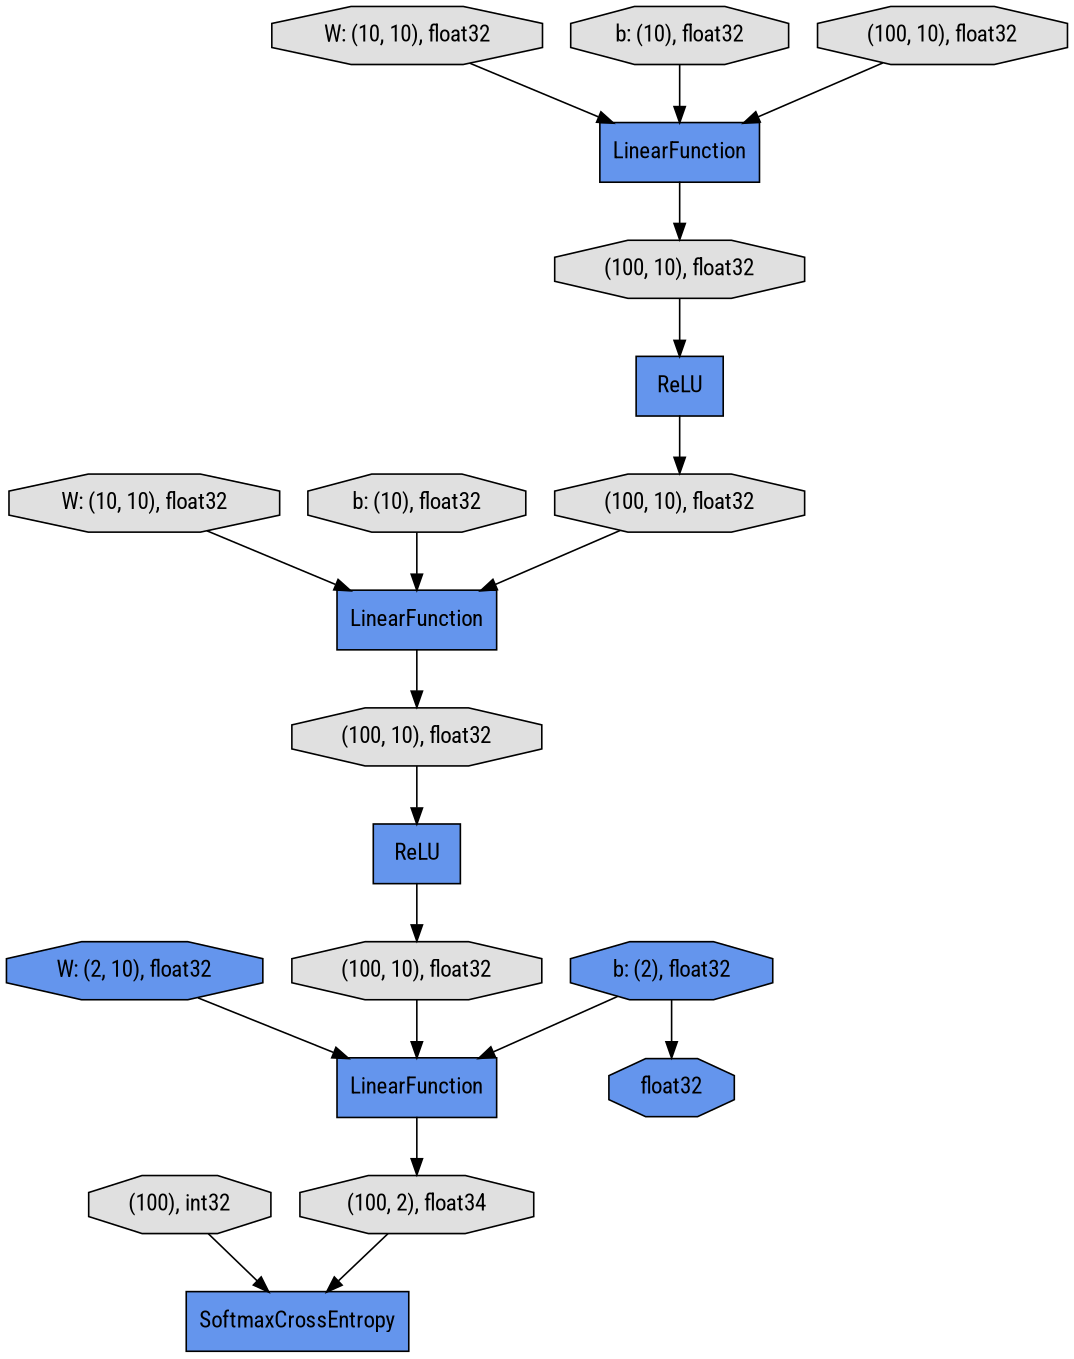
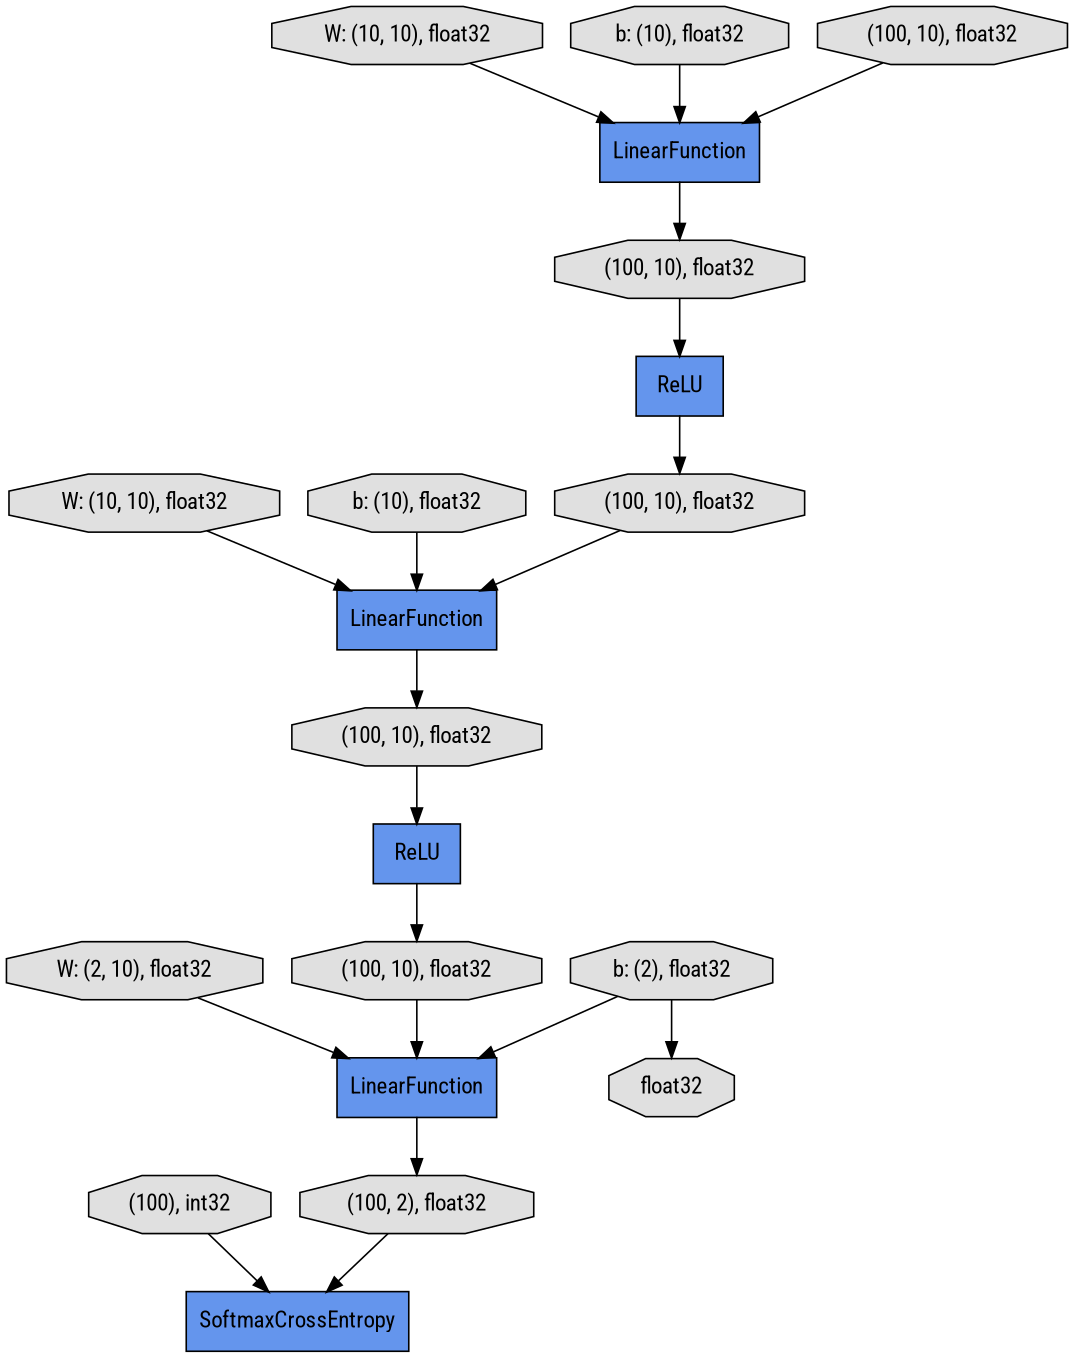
node "W: (2, 10), float32": fillcolor #6495ed -> #e0e0e0
node "b: (2), float32": fillcolor #6495ed -> #e0e0e0
node "float32": fillcolor #6495ed -> #e0e0e0
node "(100, 2), float34": label "(100, 2), float34" -> "(100, 2), float32"
